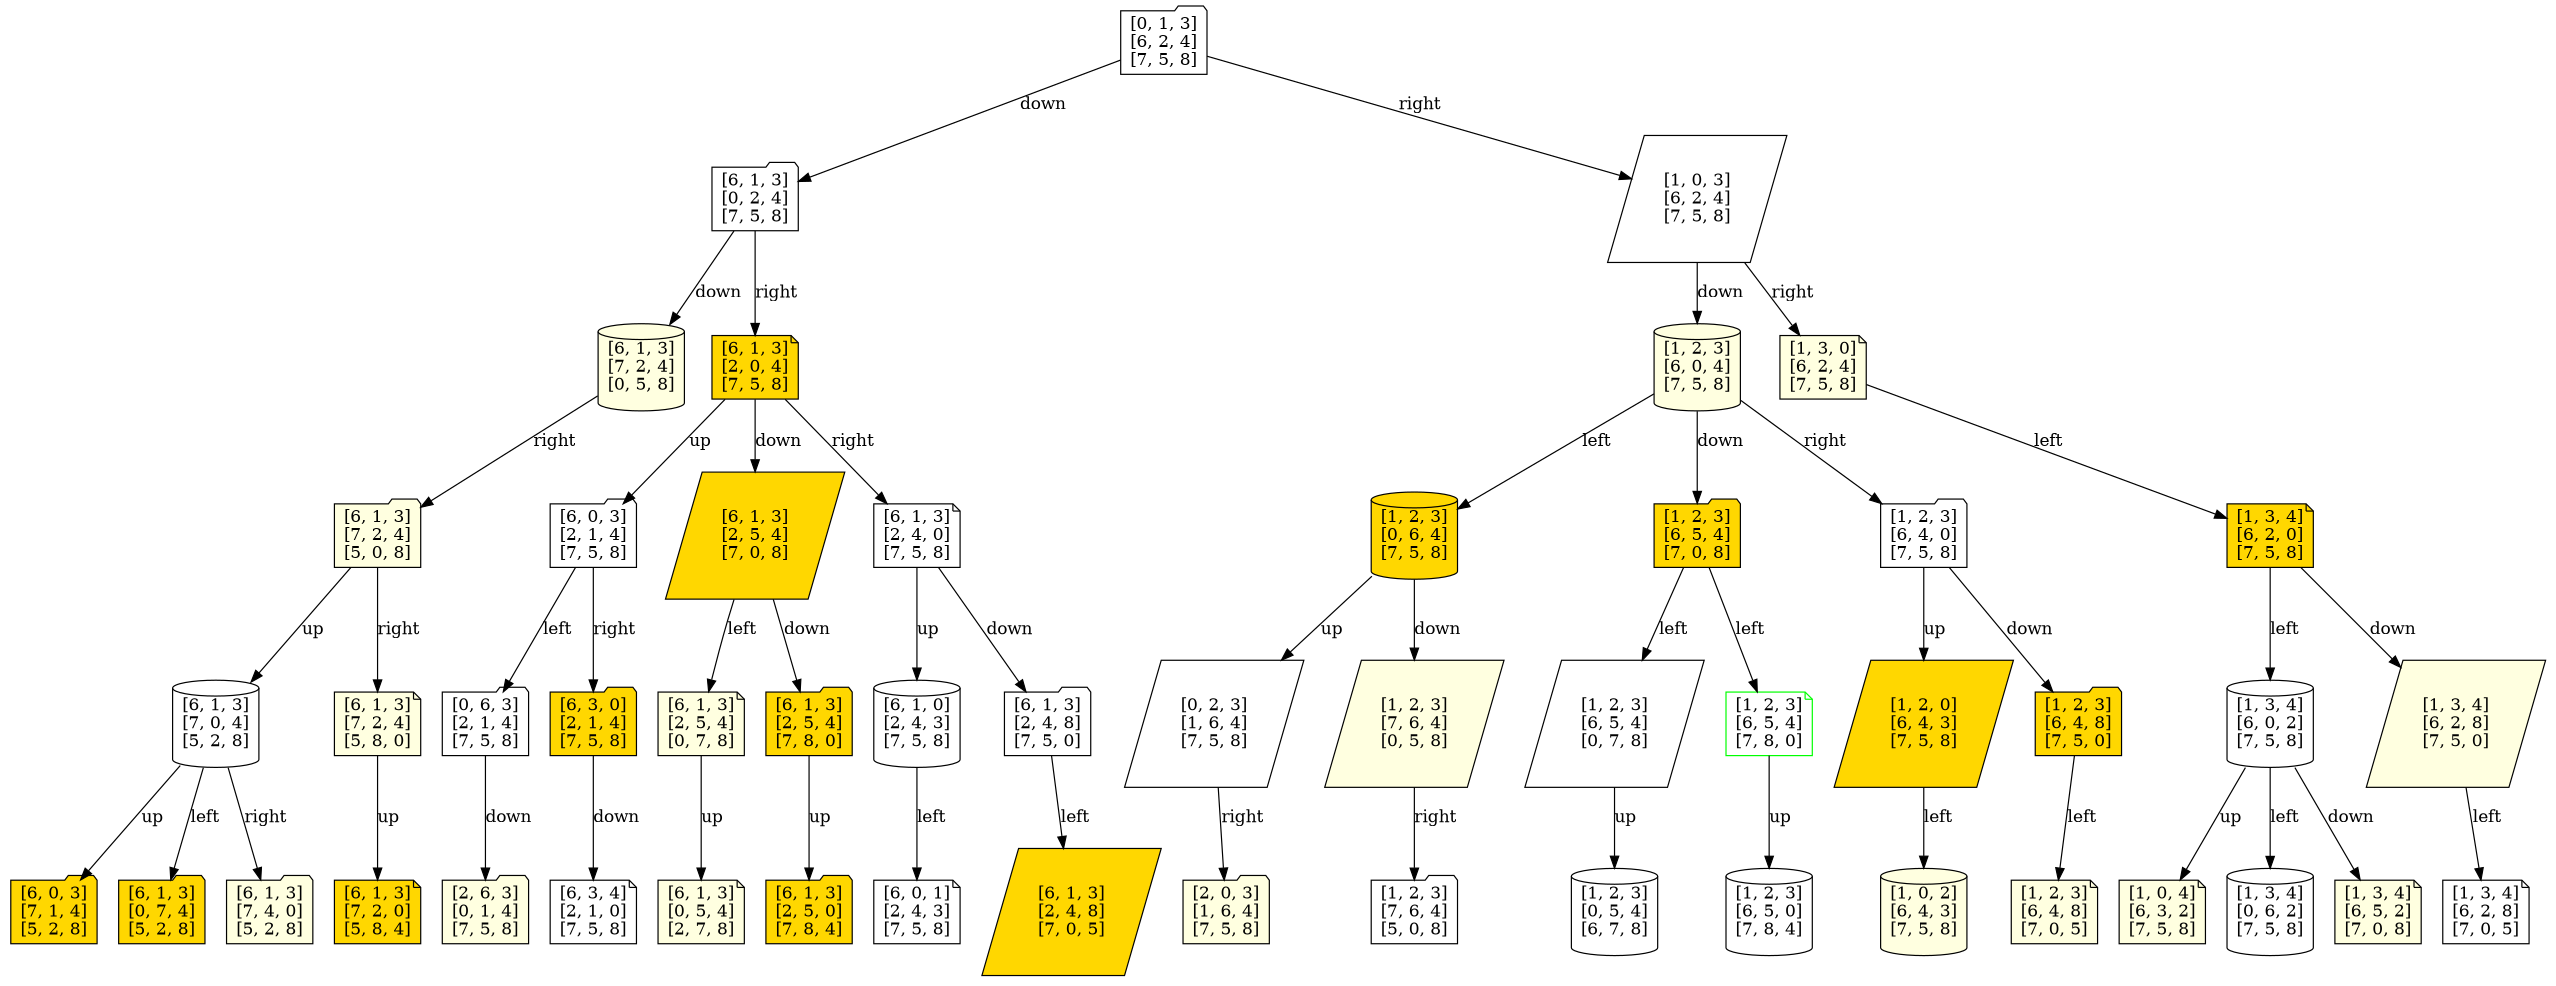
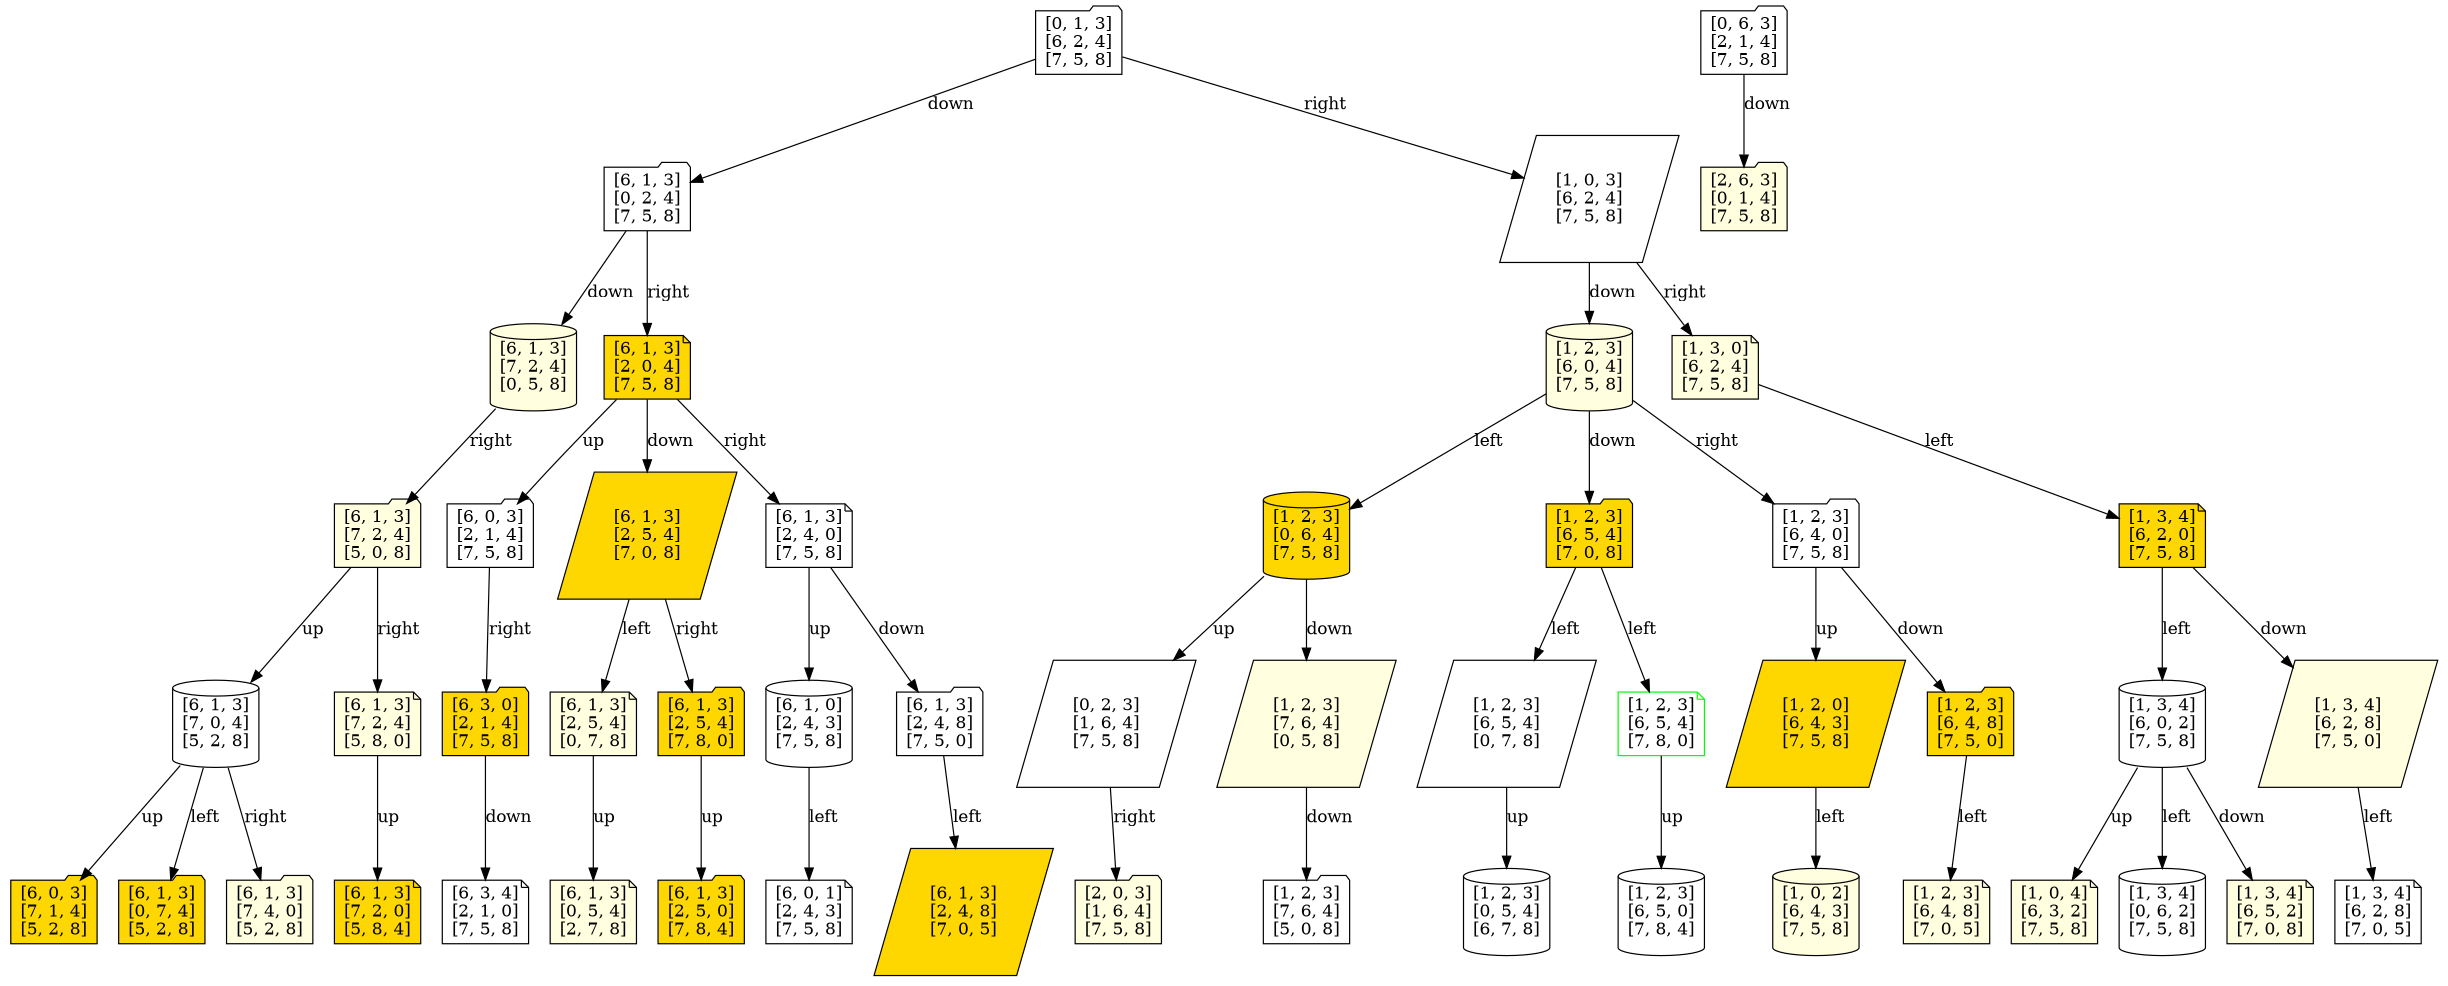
edge "[6, 0, 3] [2, 1, 4] [7, 5, 8]" -> "[0, 6, 3] [2, 1, 4] [7, 5, 8]": removed, label "left"
edge "[6, 1, 3] [2, 5, 4] [7, 0, 8]" -> "[6, 1, 3] [2, 5, 4] [7, 8, 0]": label "down" -> "right"
edge "[1, 2, 3] [7, 6, 4] [0, 5, 8]" -> "[1, 2, 3] [7, 6, 4] [5, 0, 8]": label "right" -> "down"
